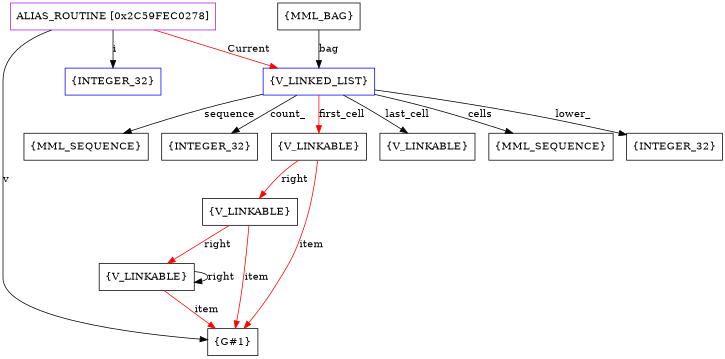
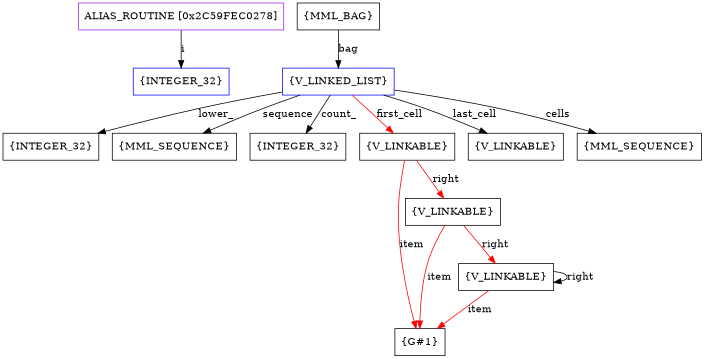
edge "ALIAS_ROUTINE [0x2C59FEC0278]" -> "{V_LINKED_LIST}": removed, label "Current"
edge "ALIAS_ROUTINE [0x2C59FEC0278]" -> "{G#1}": removed, label "v"
